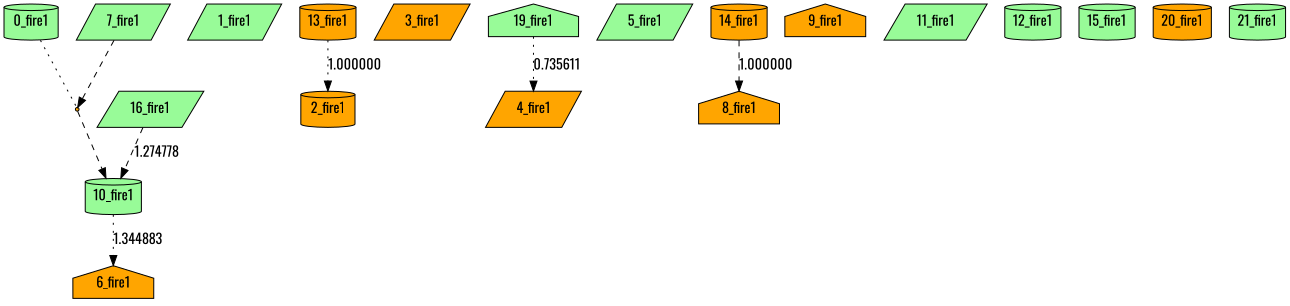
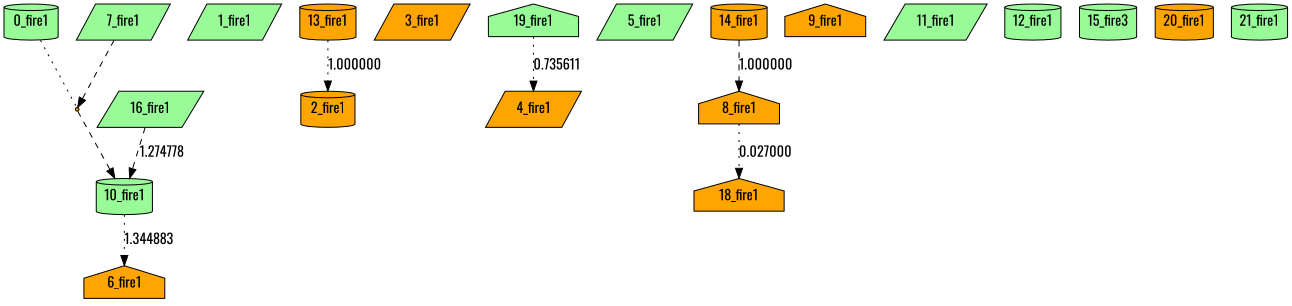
node "15_fire1": label "15_fire1" -> "15_fire3"
node "18_fire1": added
